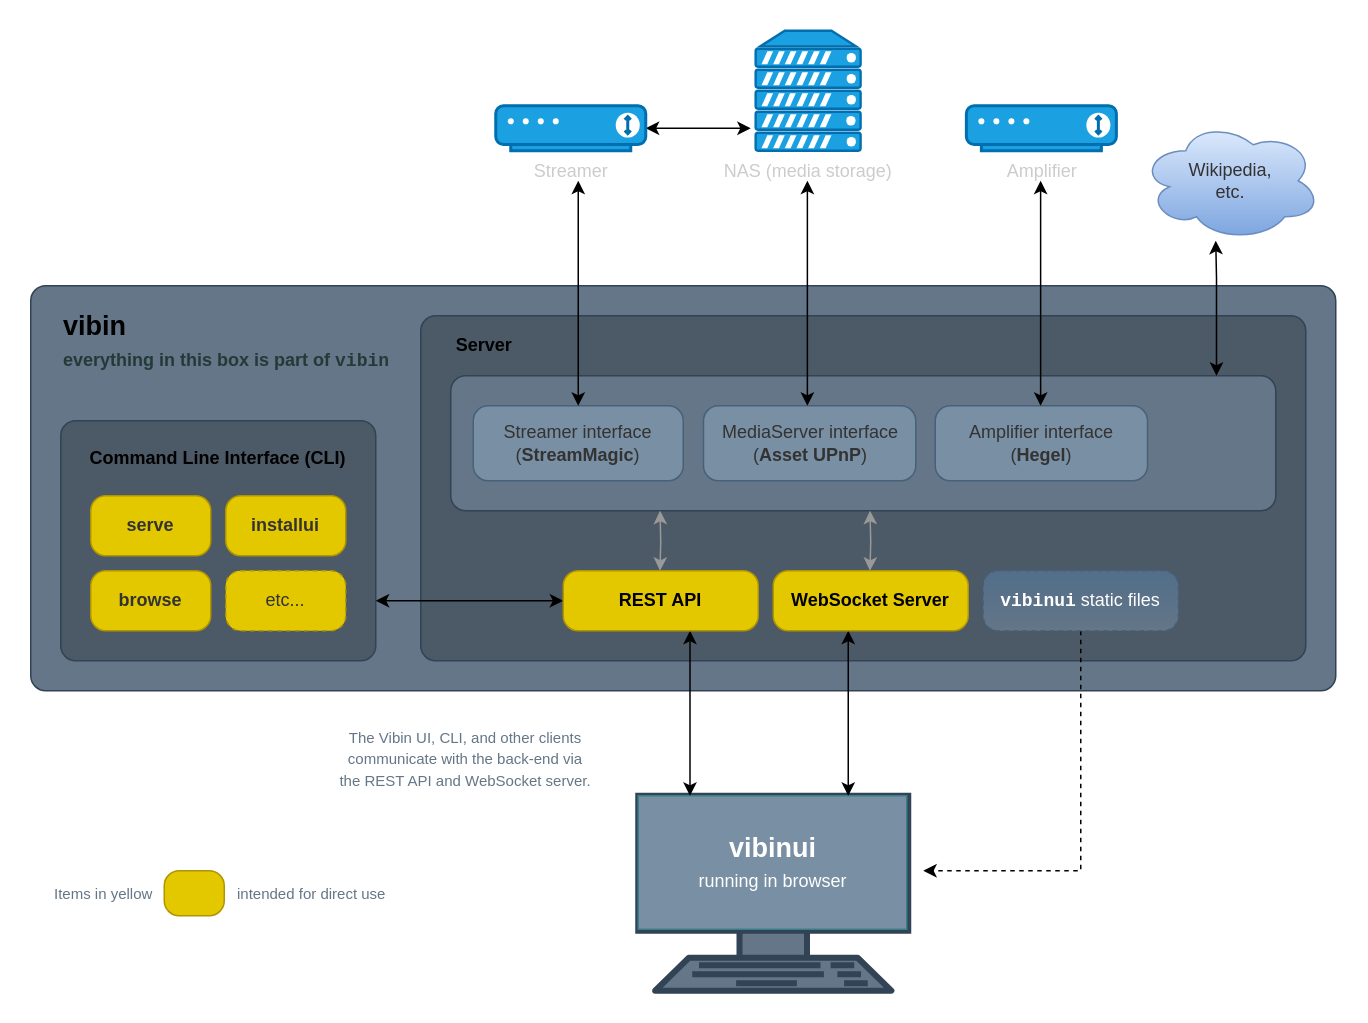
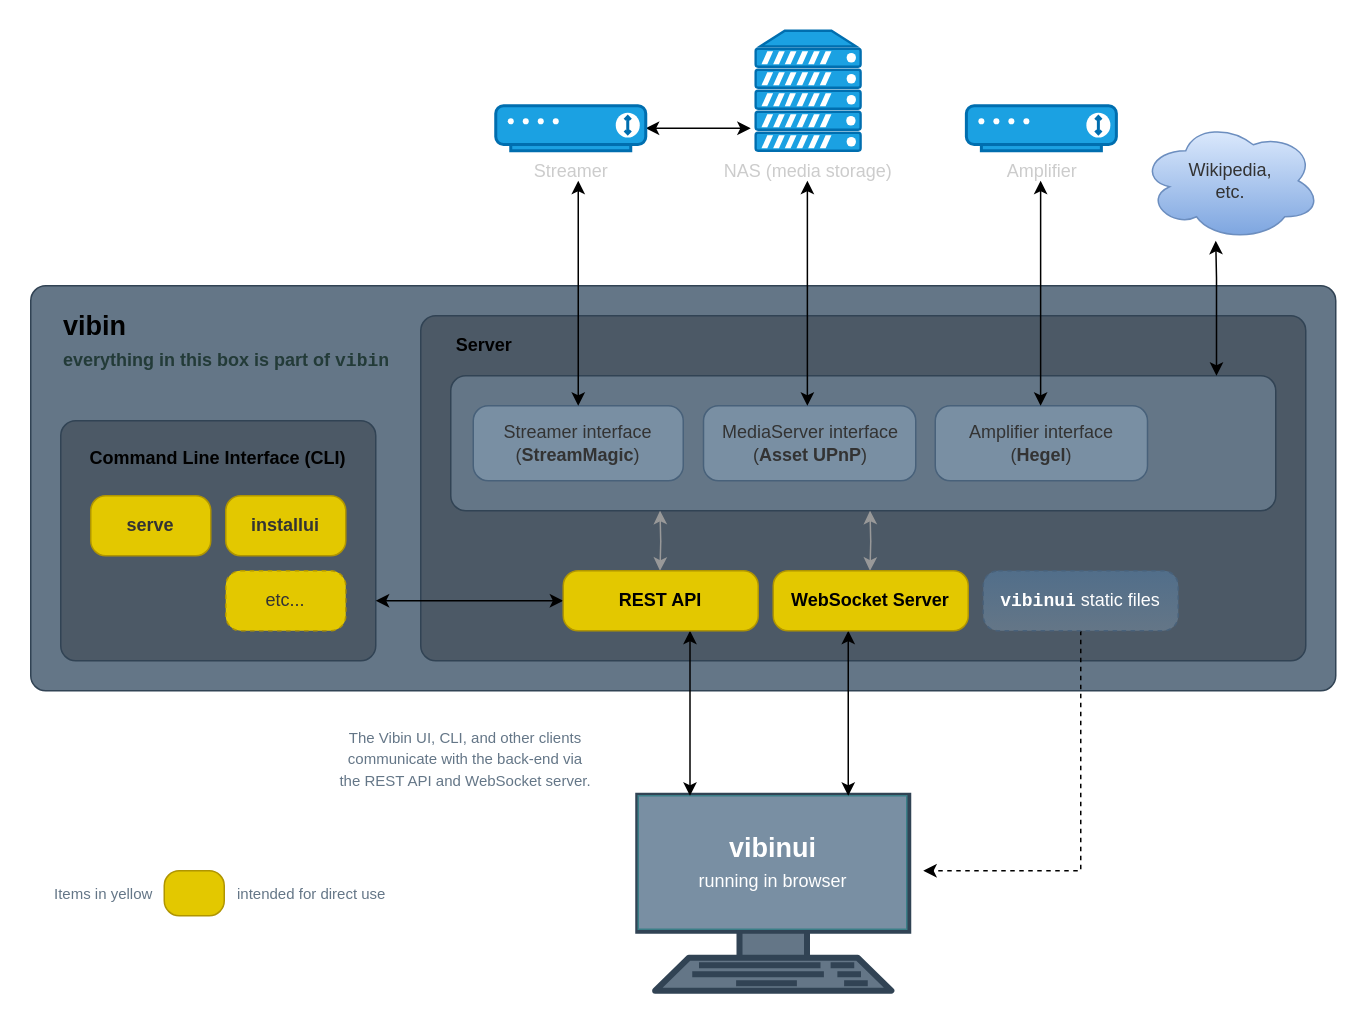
node "browse": removed
